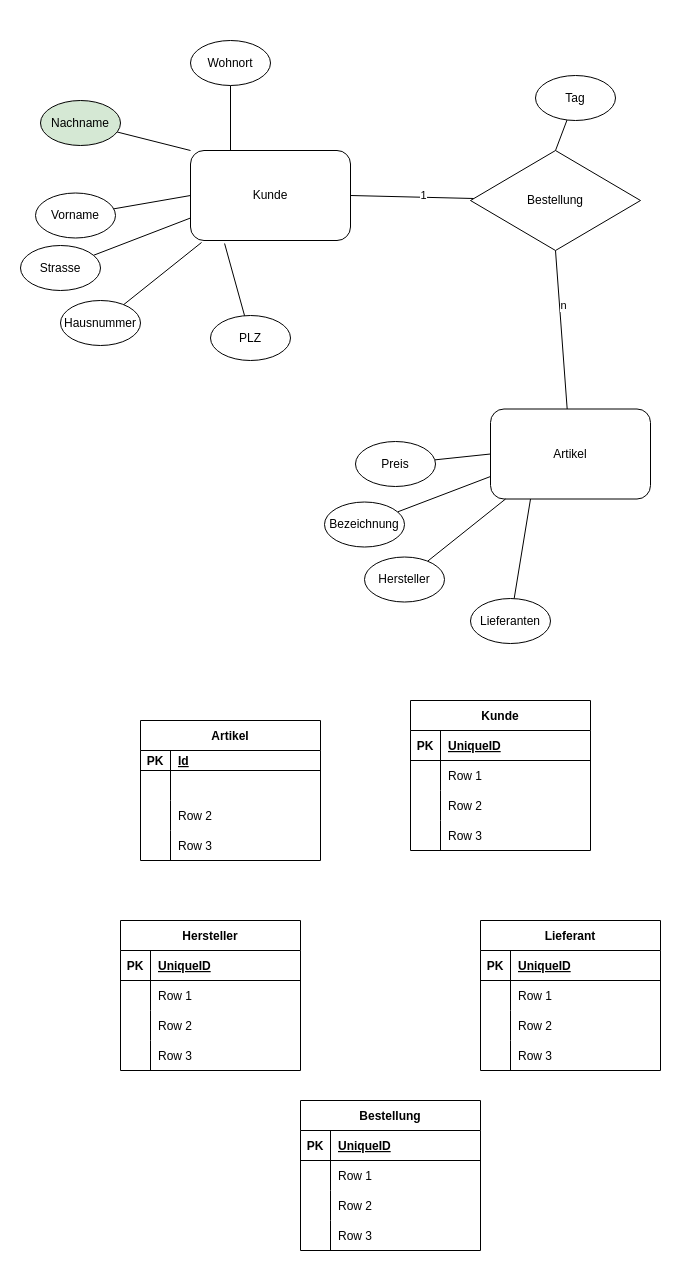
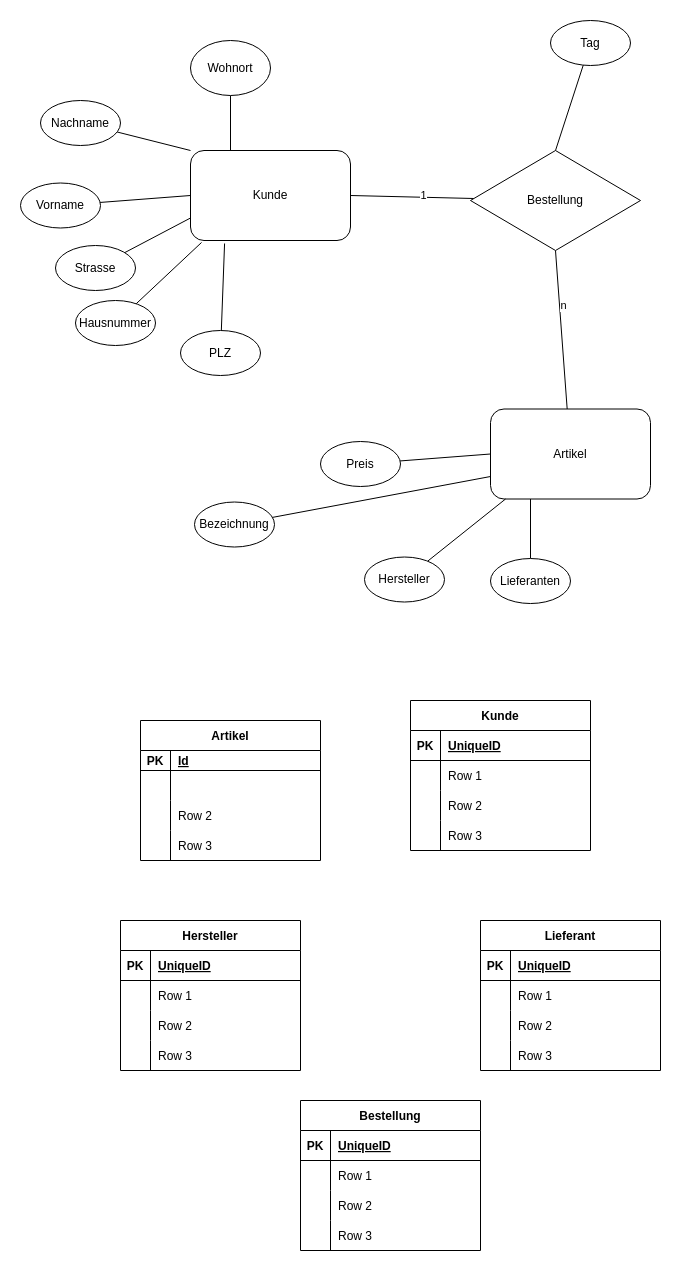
node "Wohnort": size 80x45 -> 80x55
node "Tag": moved (576, 98) -> (591, 43)
node "Nachname": fillcolor #d5e8d4 -> #ffffff
node "Vorname": moved (76, 216) -> (61, 206)
node "Strasse": moved (61, 268) -> (96, 268)
node "Hausnummer": moved (101, 323) -> (116, 323)
node "PLZ": moved (251, 338) -> (221, 353)
node "Preis": moved (396, 464) -> (361, 464)
node "Bezeichnung": moved (365, 525) -> (235, 525)
node "Lieferanten": moved (511, 621) -> (531, 581)
